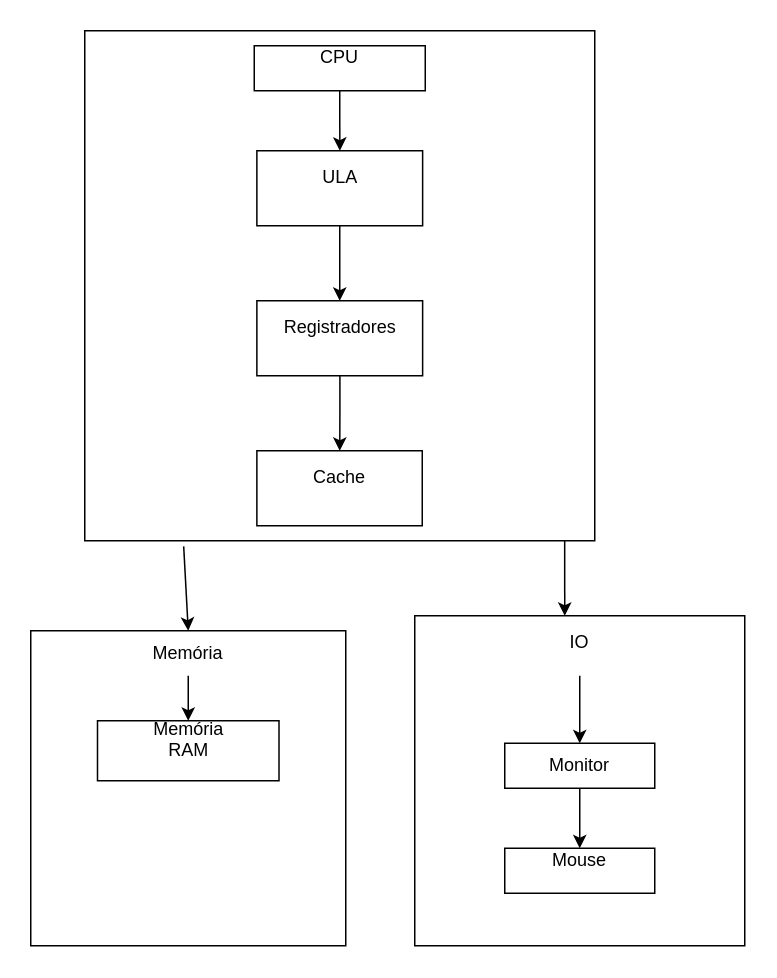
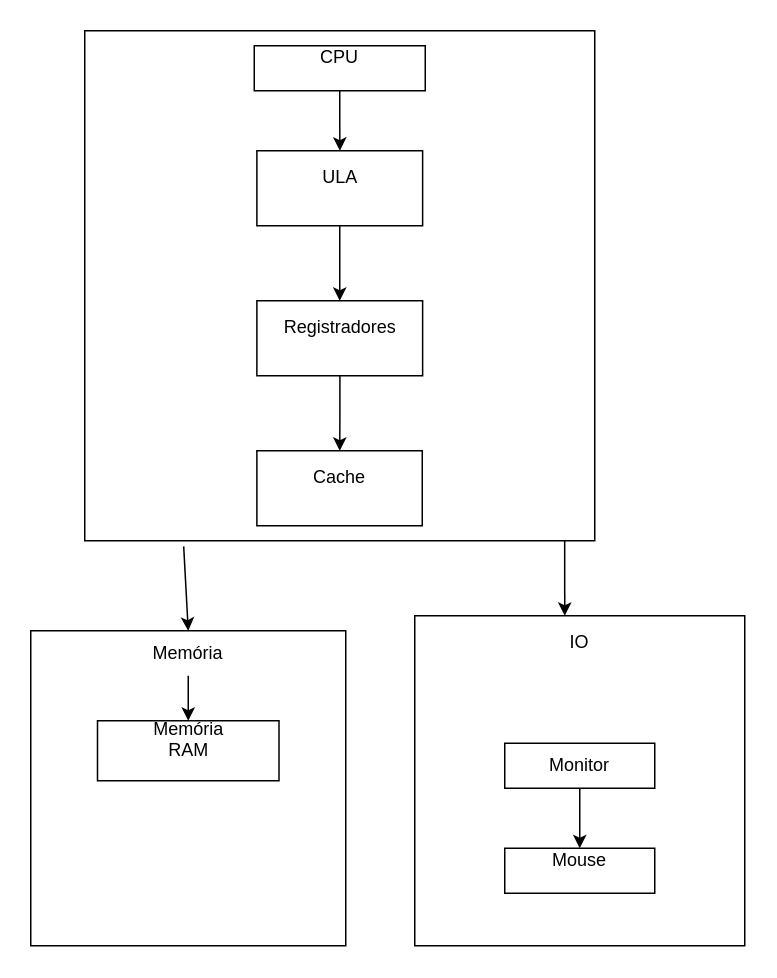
edge "IO" -> "Monitor": removed
